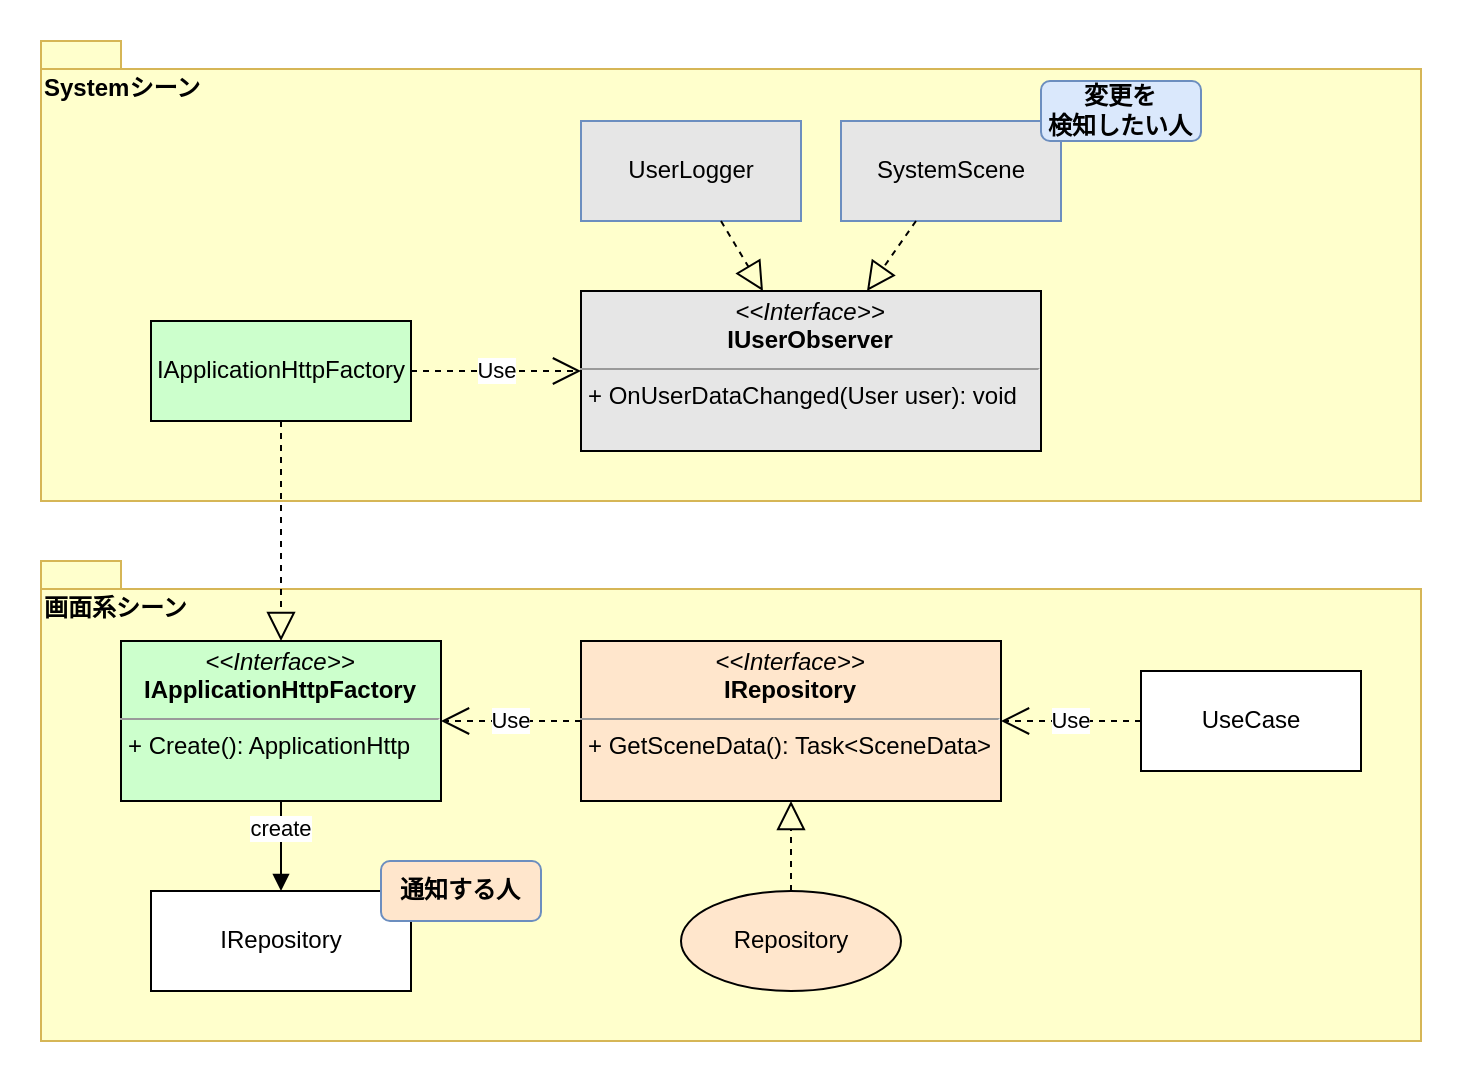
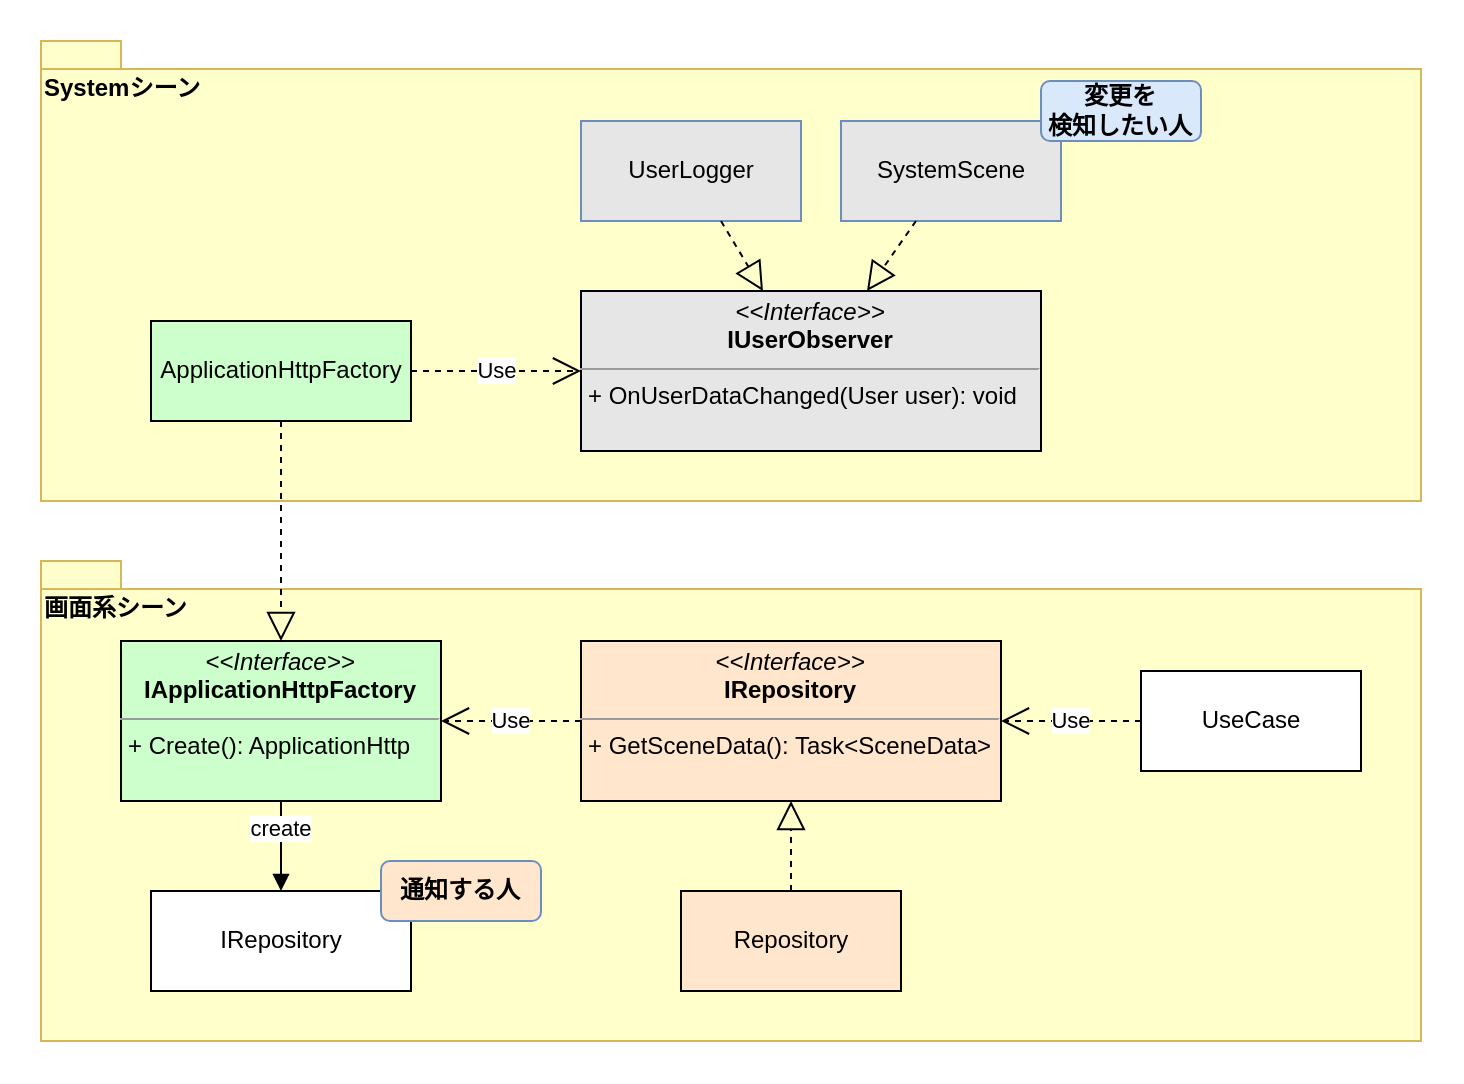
node "IApplicationHttpFactory": label "IApplicationHttpFactory" -> "ApplicationHttpFactory"
node "Repository": shape ellipse -> rectangle
